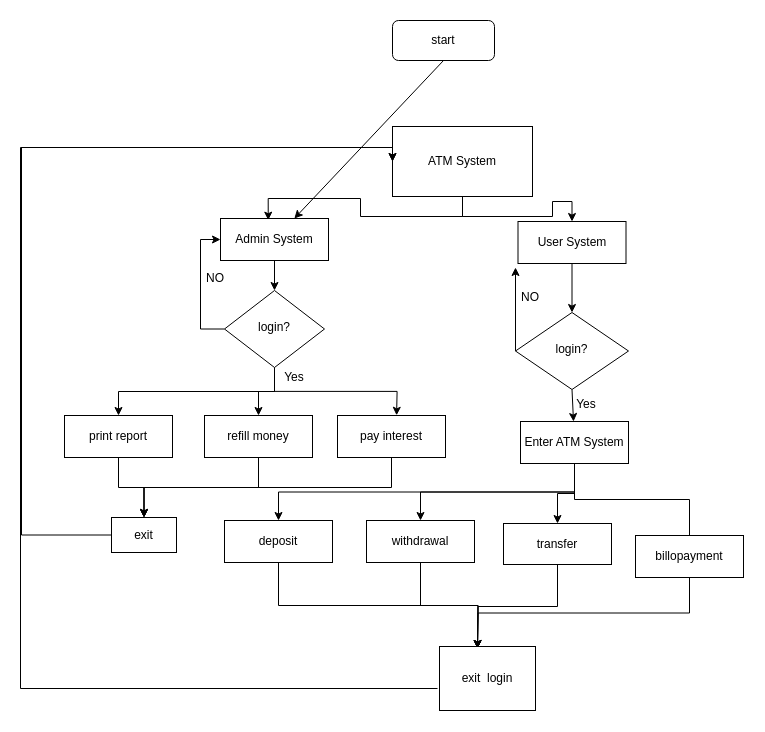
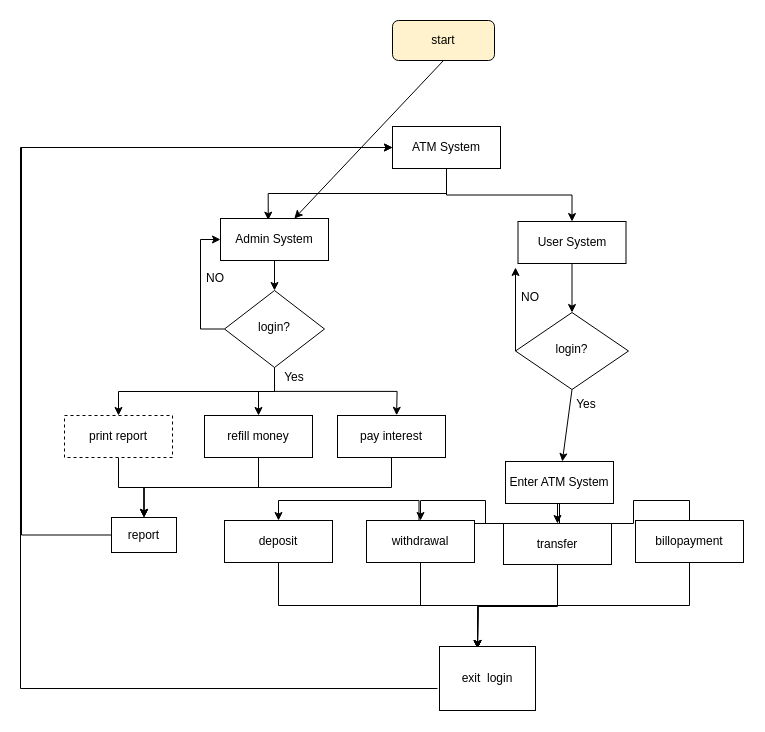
node "start": fillcolor #ffffff -> #fff2cc
node "ATM System": size 140x70 -> 108x42
node "print report": style solid -> dashed
node "Enter ATM System": moved (575, 443) -> (560, 483)
node "exit": label "exit" -> "report"
node "billopayment": moved (690, 557) -> (690, 542)
